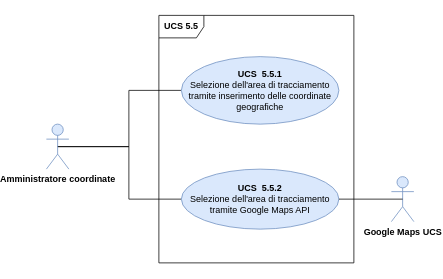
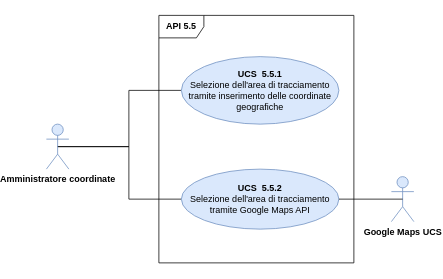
node "UCS 5.5": label "UCS 5.5" -> "API 5.5"
